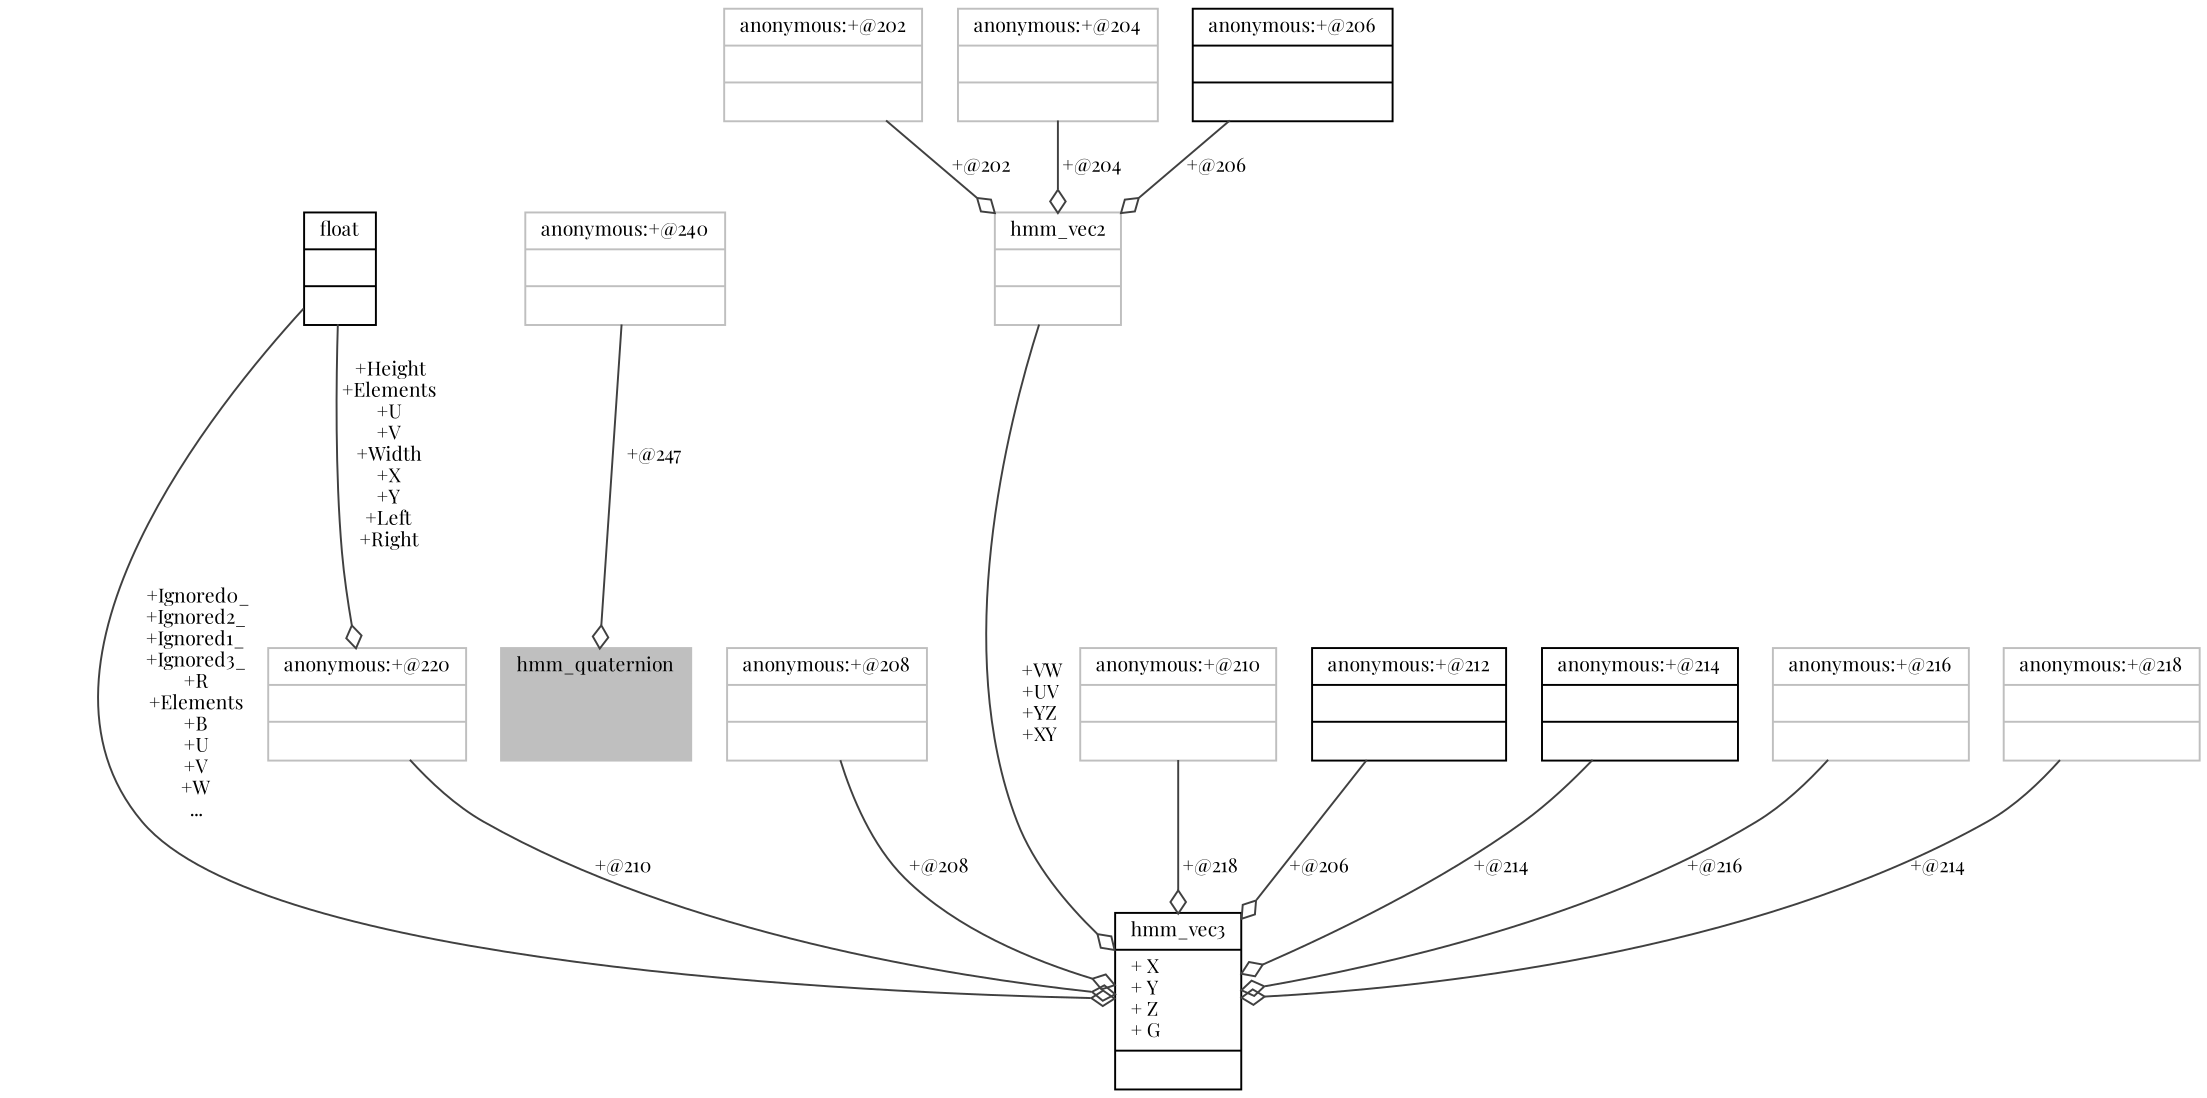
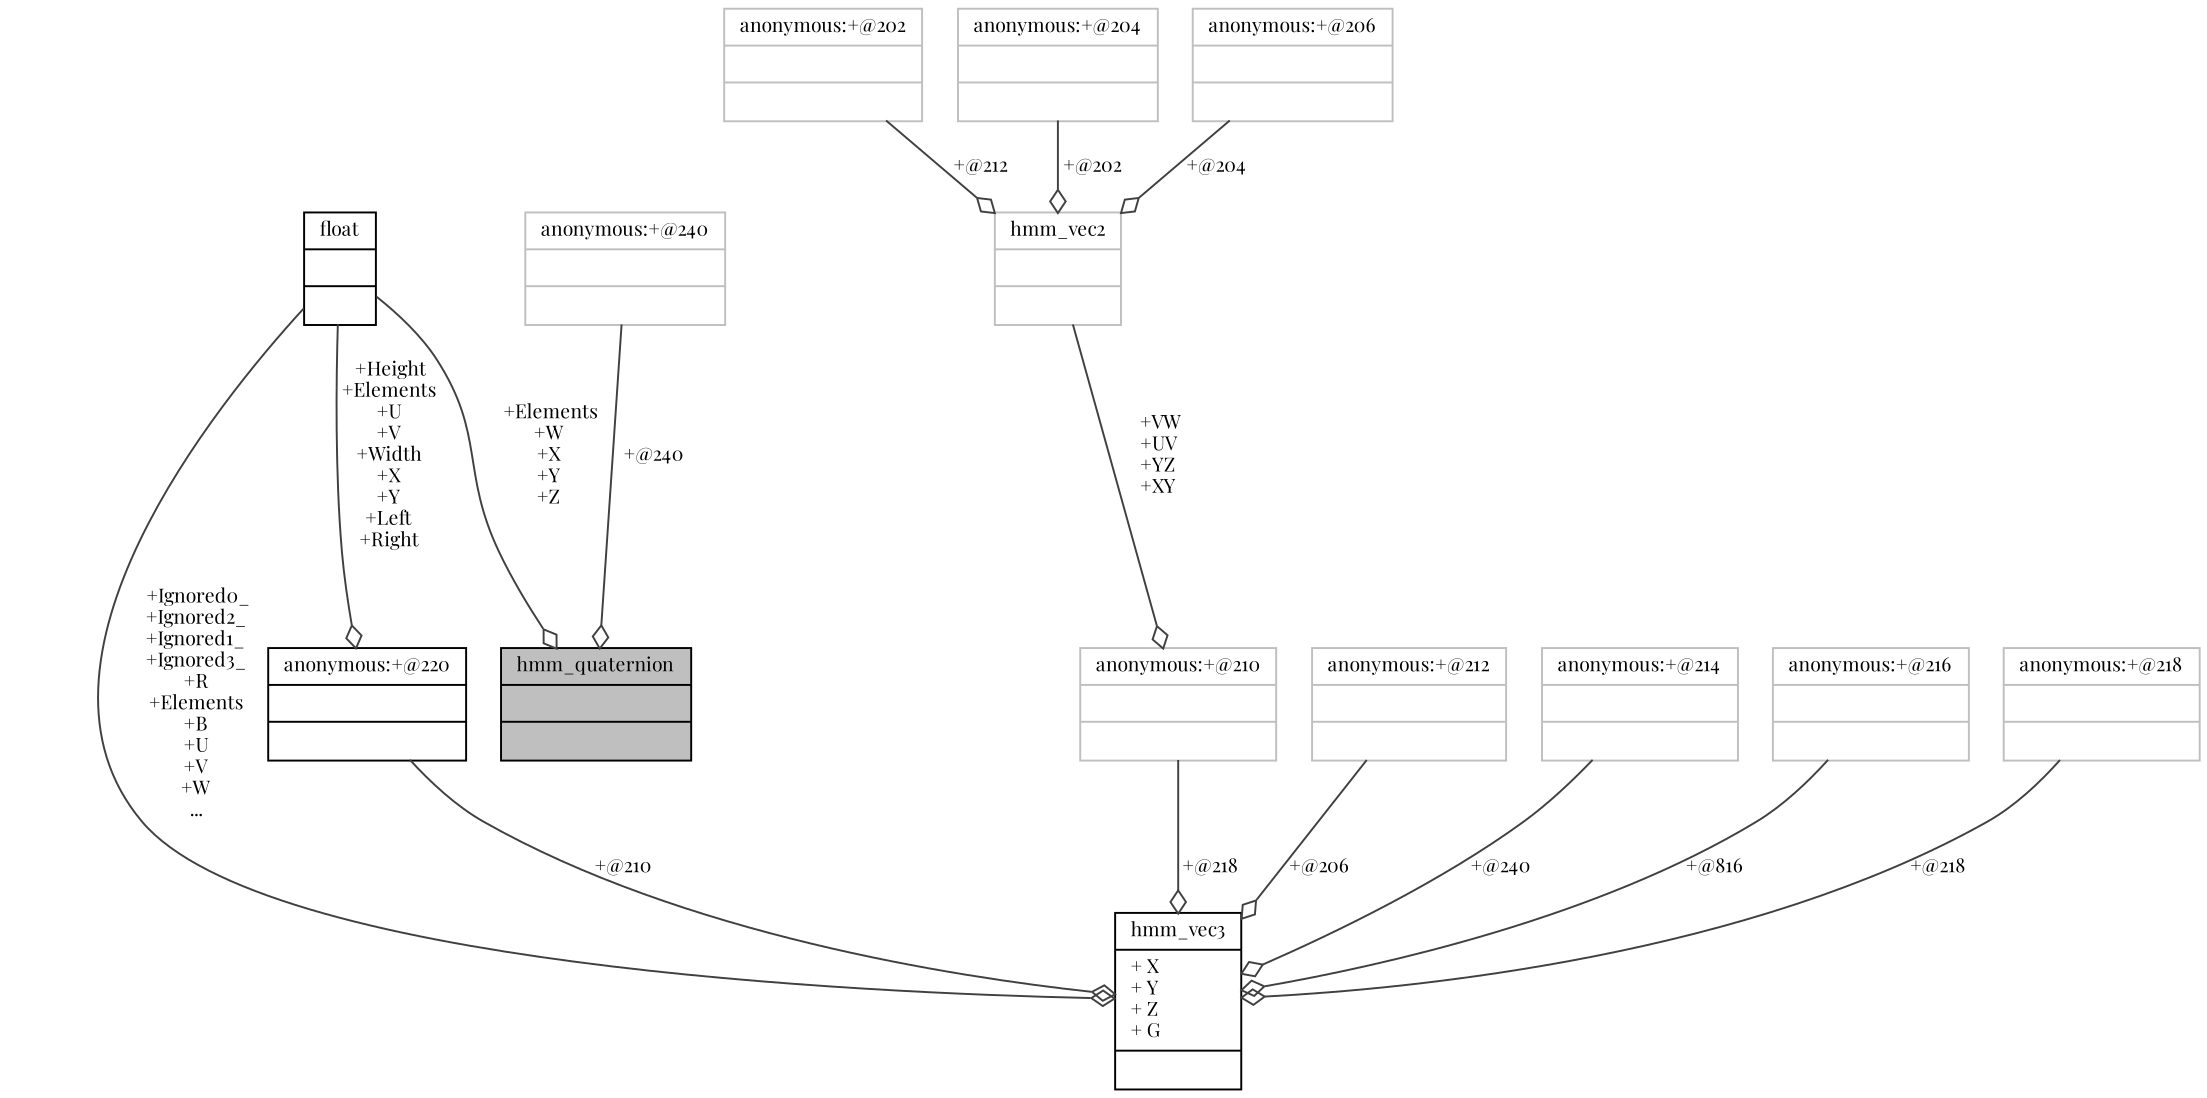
node "anonymous:+@206": color black -> grey75
edge "anonymous:+@202" -> "hmm_vec2": label " +@202" -> " +@212"
edge "anonymous:+@204" -> "hmm_vec2": label " +@204" -> " +@202"
edge "anonymous:+@206" -> "hmm_vec2": label " +@206" -> " +@204"
edge "float" -> "hmm_quaternion": added, label "+Elements +W +X +Y +Z"
edge "anonymous:+@240" -> "hmm_quaternion": label " +@247" -> " +@240"
edge "hmm_vec2" -> "hmm_vec3": now "hmm_vec2" -> "anonymous:+@210"
node "anonymous:+@220": color grey75 -> black
node "hmm_quaternion": color grey75 -> black
node "anonymous:+@208": removed
node "anonymous:+@212": color black -> grey75
node "anonymous:+@214": color black -> grey75
edge "anonymous:+@214" -> "hmm_vec3": label " +@214" -> " +@240"
edge "anonymous:+@216" -> "hmm_vec3": label " +@216" -> " +@816"
edge "anonymous:+@218" -> "hmm_vec3": label " +@214" -> " +@218"
